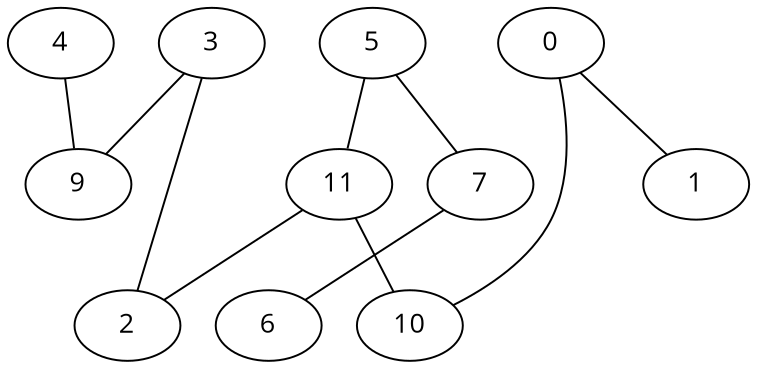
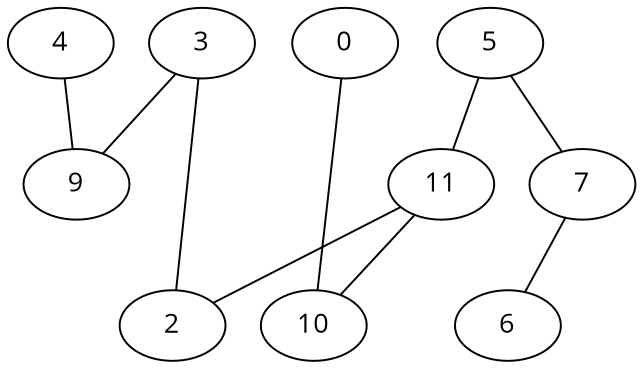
node "1": removed
